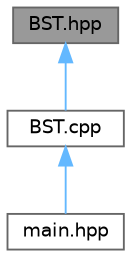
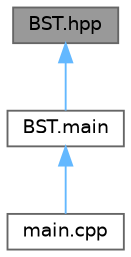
node "BST.cpp": label "BST.cpp" -> "BST.main"
node "main.hpp": label "main.hpp" -> "main.cpp"
